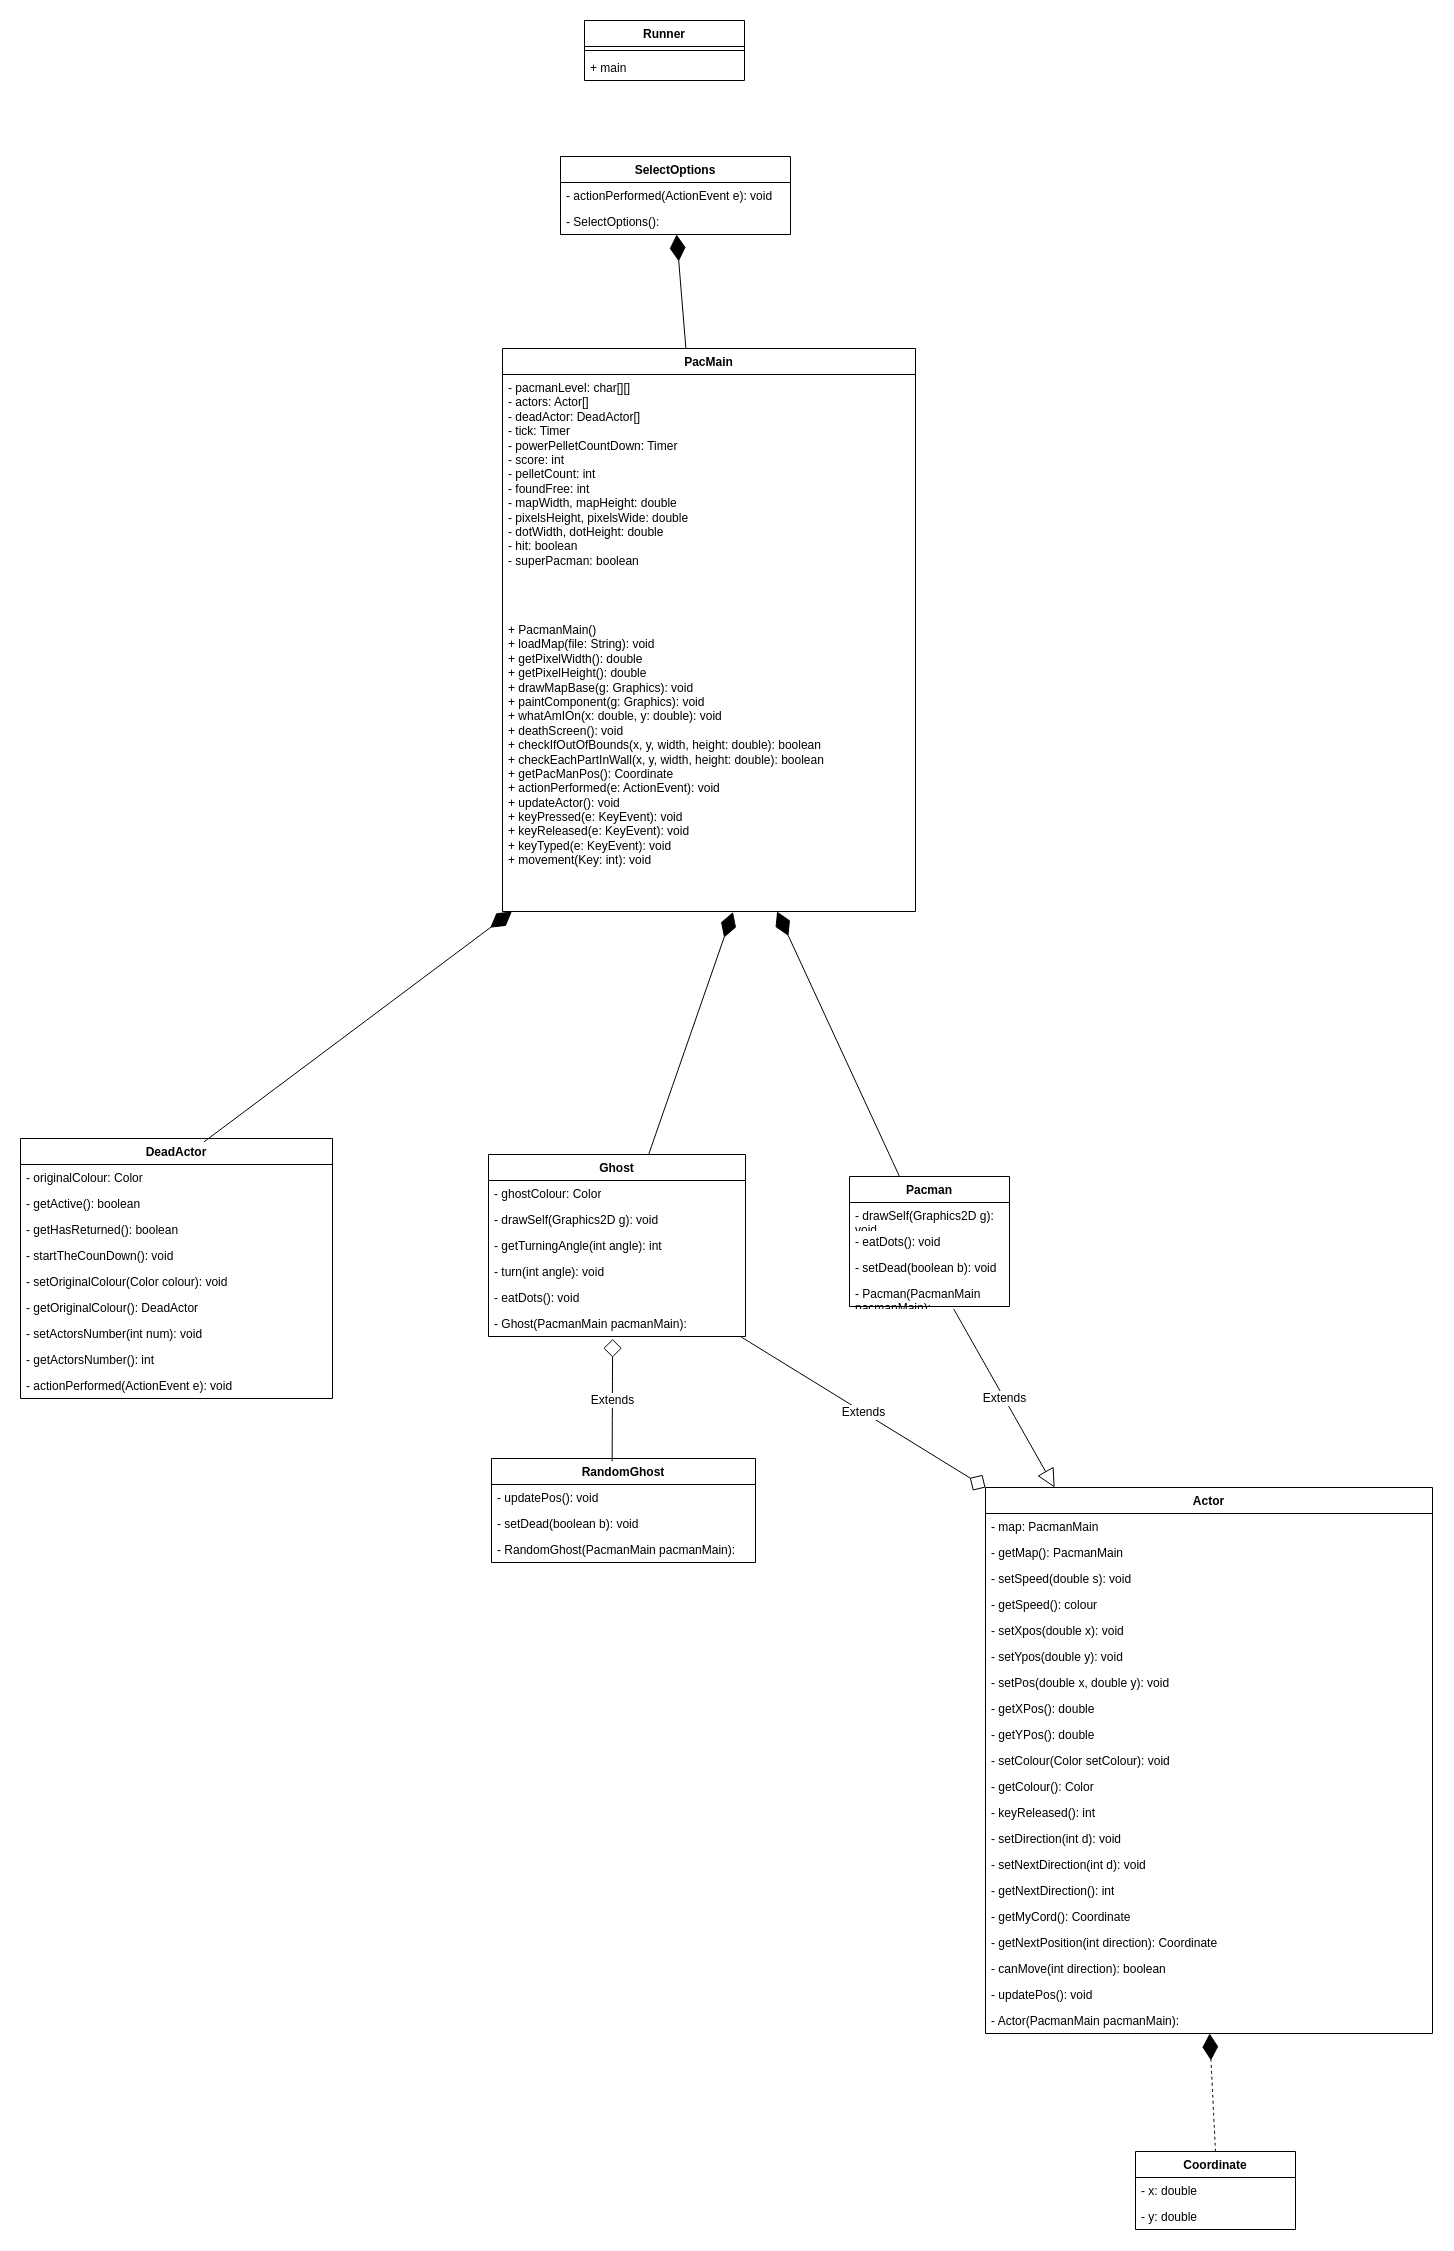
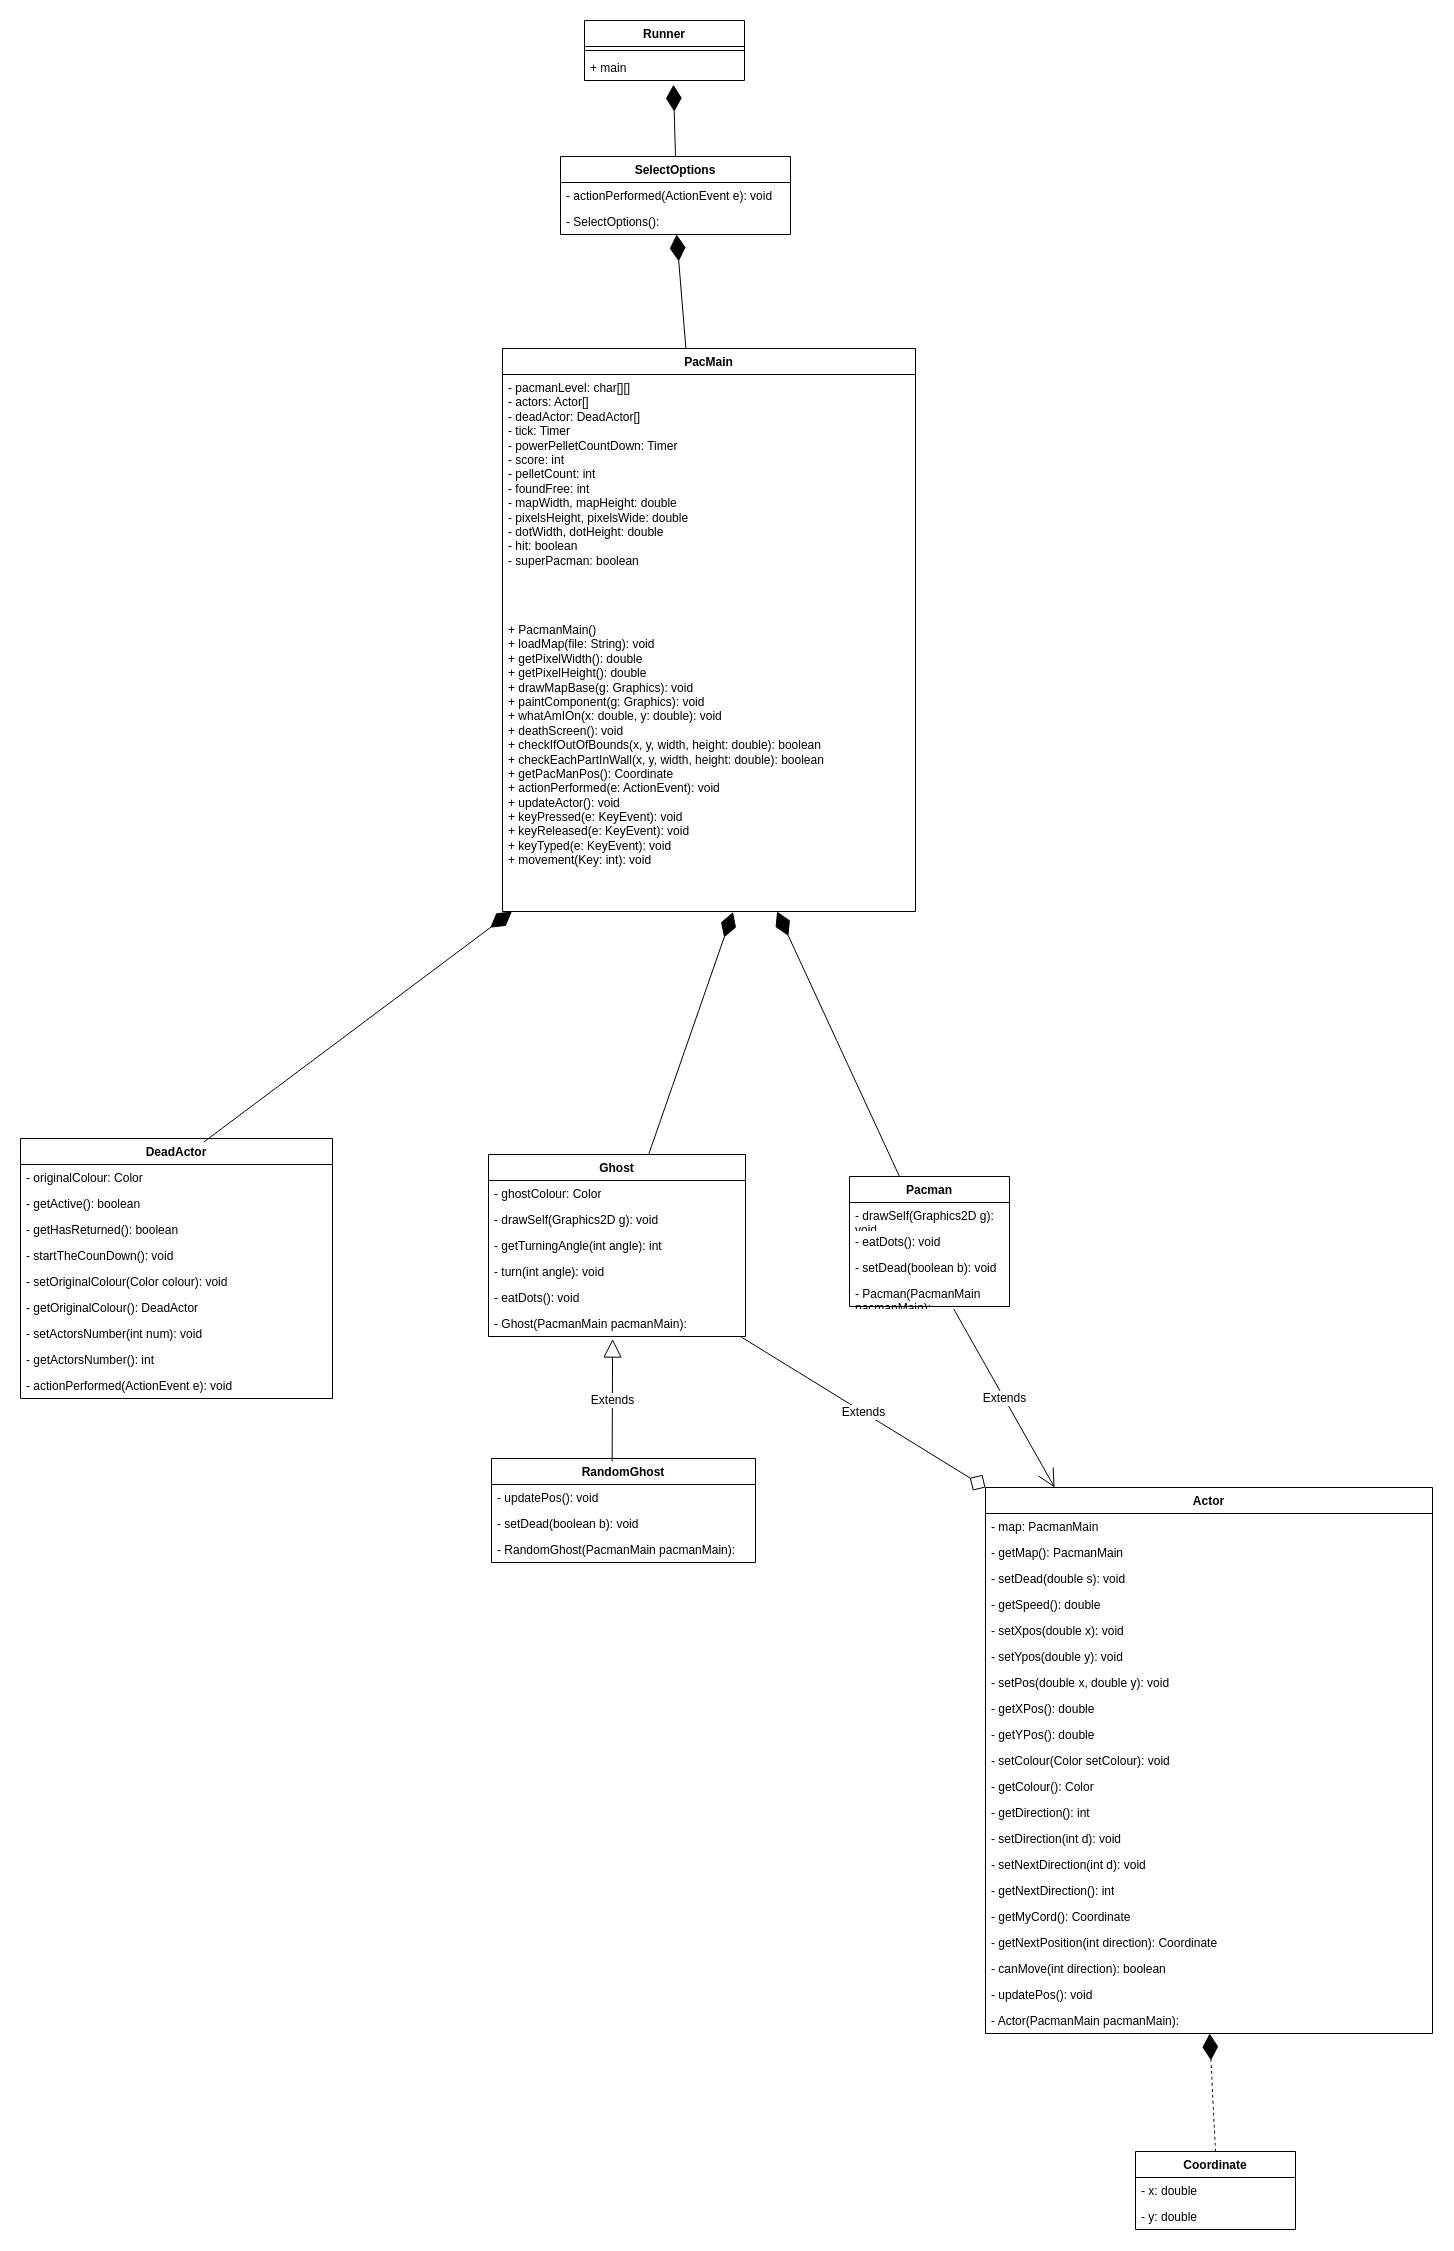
edge "SelectOptions" -> "+ main": added
edge "RandomGhost" -> "- Ghost(PacmanMain pacmanMain):": arrowhead diamond -> block
edge "- Pacman(PacmanMain pacmanMain):" -> "Actor": arrowhead block -> open
node "- setSpeed(double s): void": label "- setSpeed(double s): void" -> "- setDead(double s): void"
node "- getSpeed(): colour": label "- getSpeed(): colour" -> "- getSpeed(): double"
node "- keyReleased(): int": label "- keyReleased(): int" -> "- getDirection(): int"
